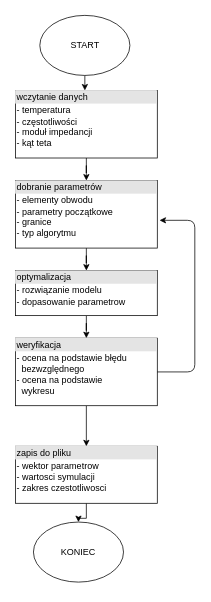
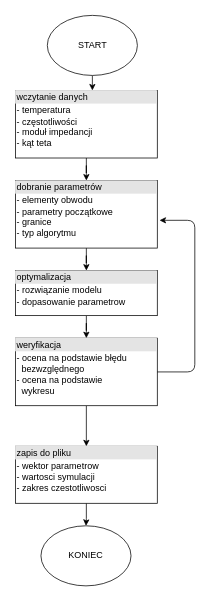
node "START": moved (85, 45) -> (92, 45)
node "KONIEC": moved (78, 552) -> (86, 555)
